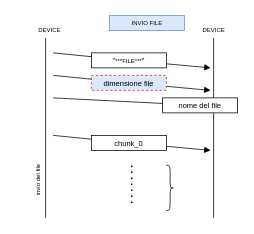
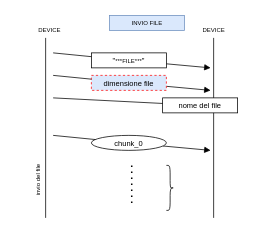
node "chunk_0": shape rectangle -> ellipse
